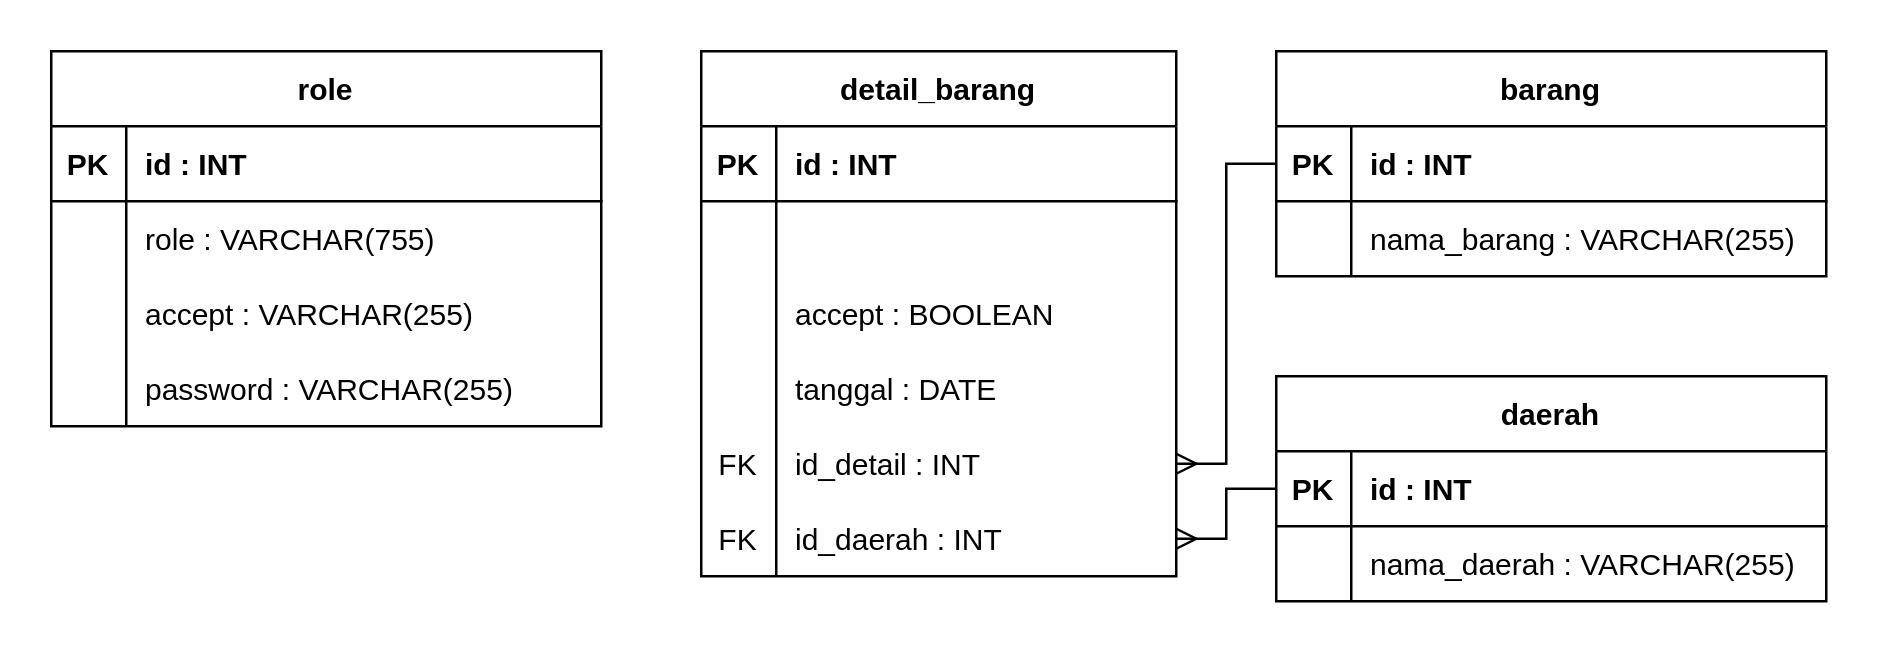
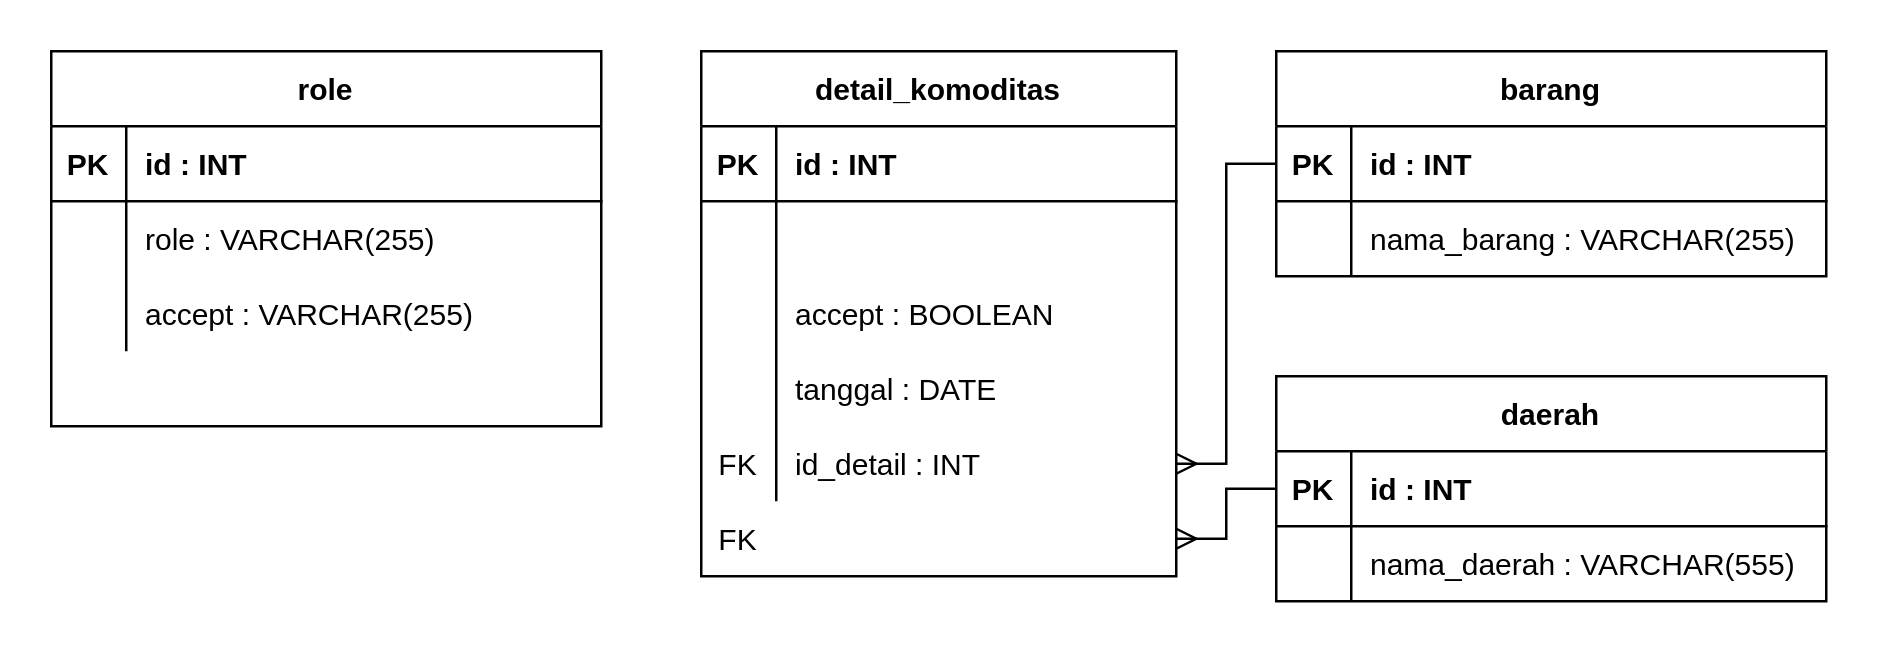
node "detail_barang": label "detail_barang" -> "detail_komoditas"
node "role : VARCHAR(755)": label "role : VARCHAR(755)" -> "role : VARCHAR(255)"
node "password : VARCHAR(255)": removed
node "id_daerah : INT": removed
node "nama_daerah : VARCHAR(255)": label "nama_daerah : VARCHAR(255)" -> "nama_daerah : VARCHAR(555)"
